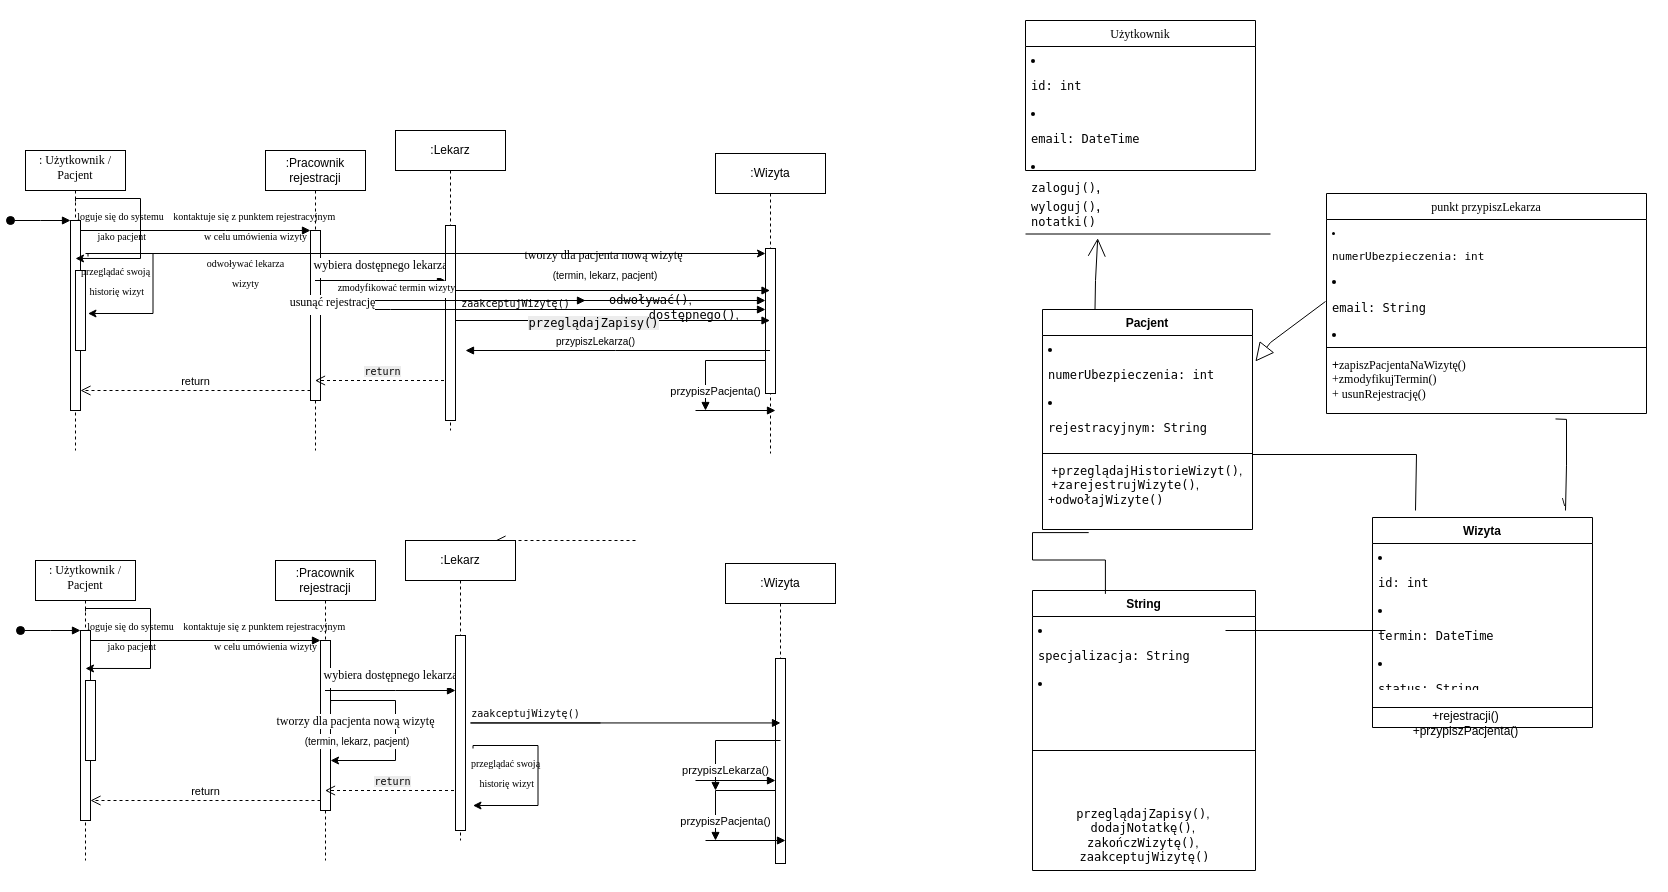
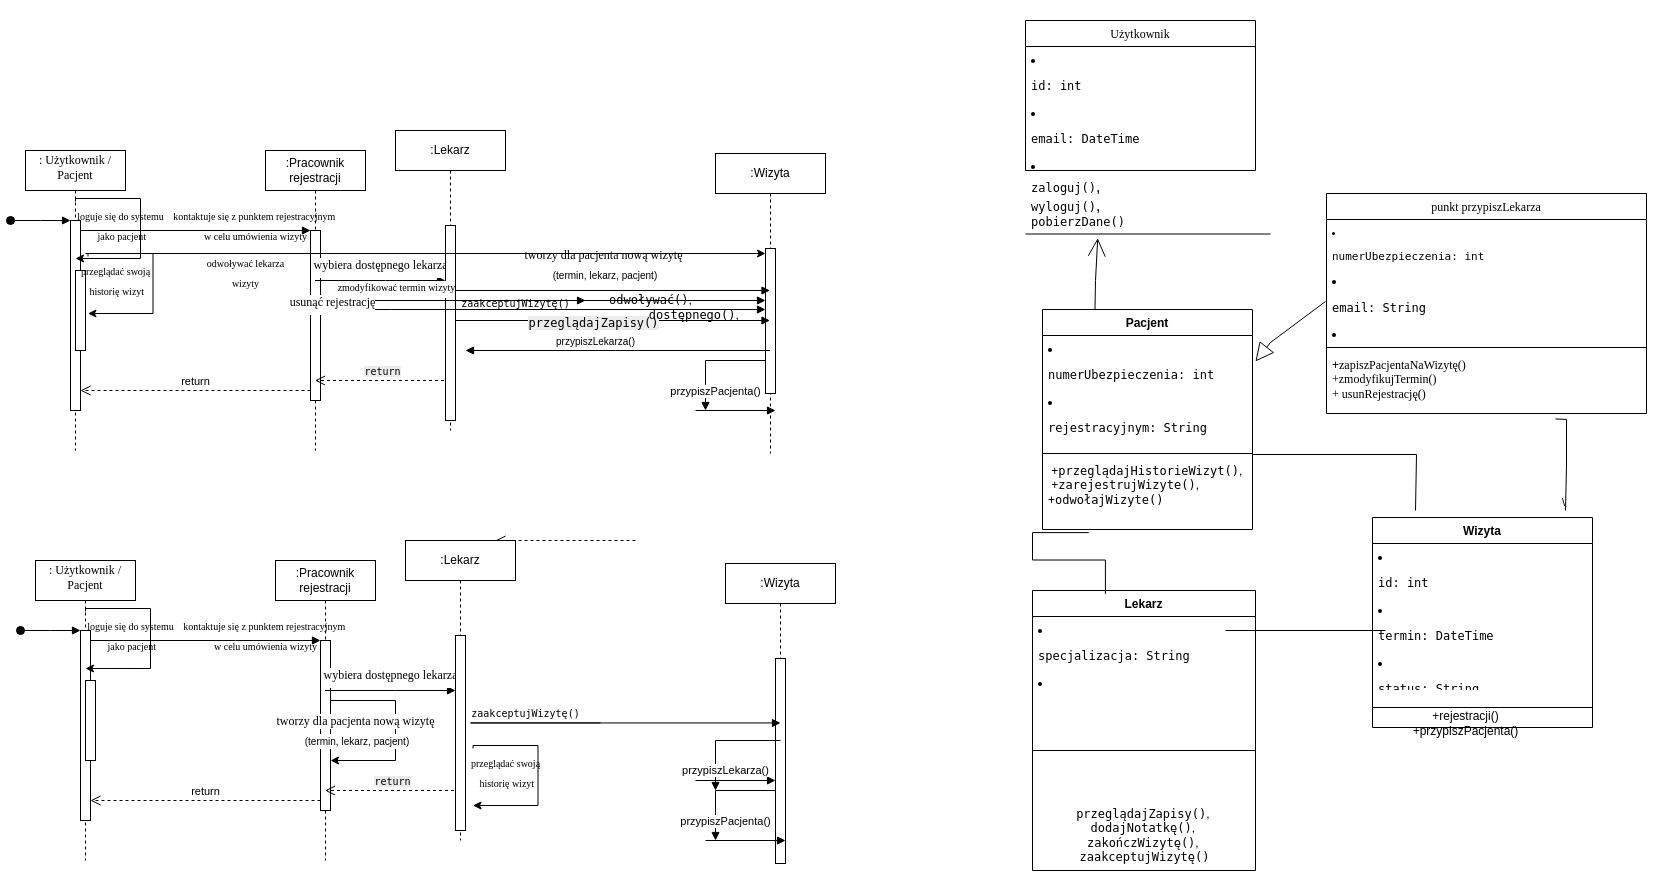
node "zaloguj(), wyloguj(), notatki()": label "zaloguj(), wyloguj(), notatki()" -> "zaloguj(), wyloguj(), pobierzDane()"
node "String": label "String" -> "Lekarz"
